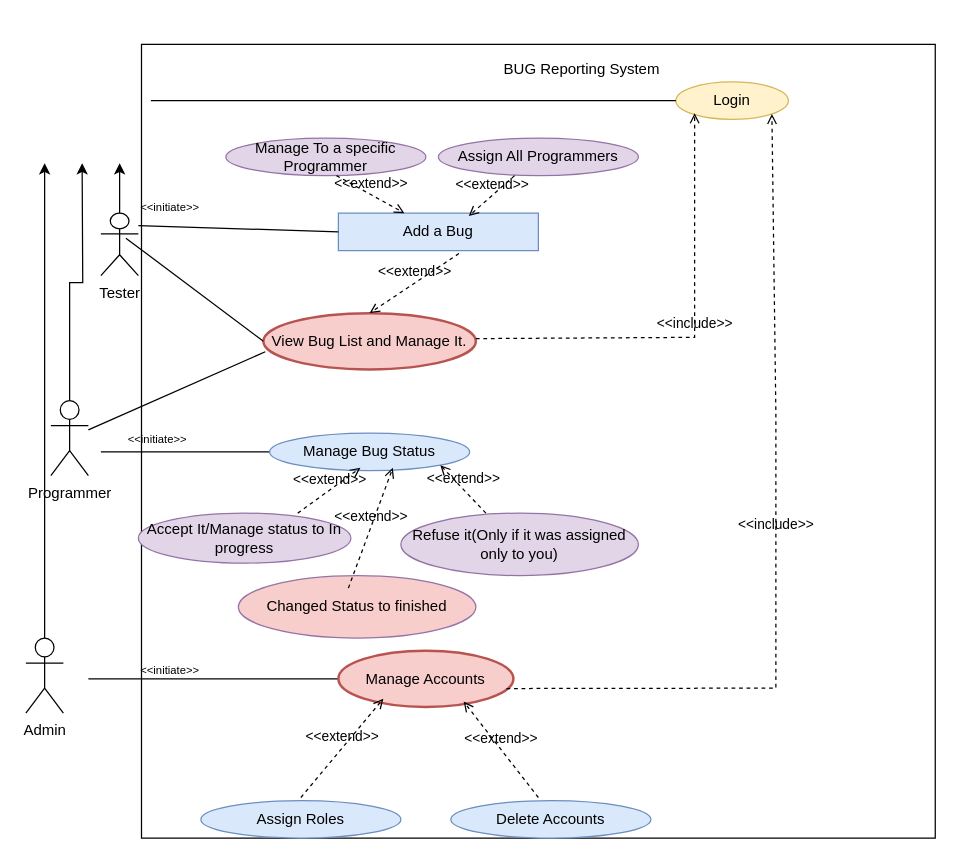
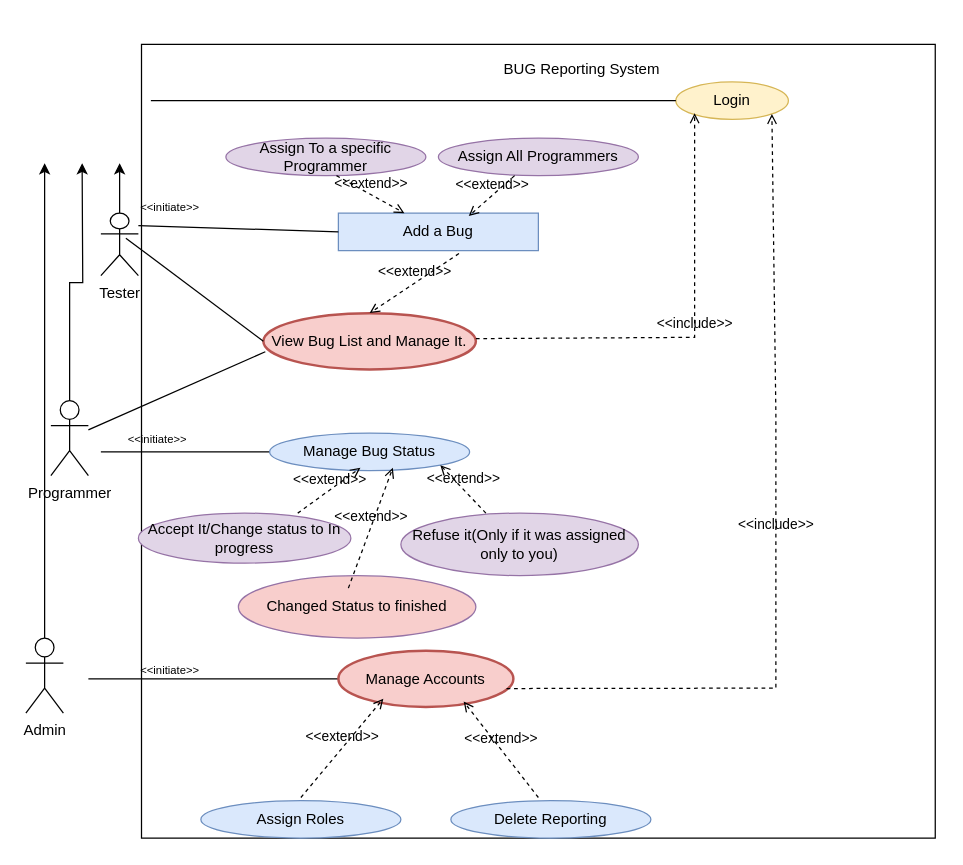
node "Manage To a specific Programmer": label "Manage To a specific Programmer" -> "Assign To a specific Programmer"
node "Accept It/Manage status to In progress": label "Accept It/Manage status to In progress" -> "Accept It/Change status to In progress"
node "Delete Accounts": label "Delete Accounts" -> "Delete Reporting"
